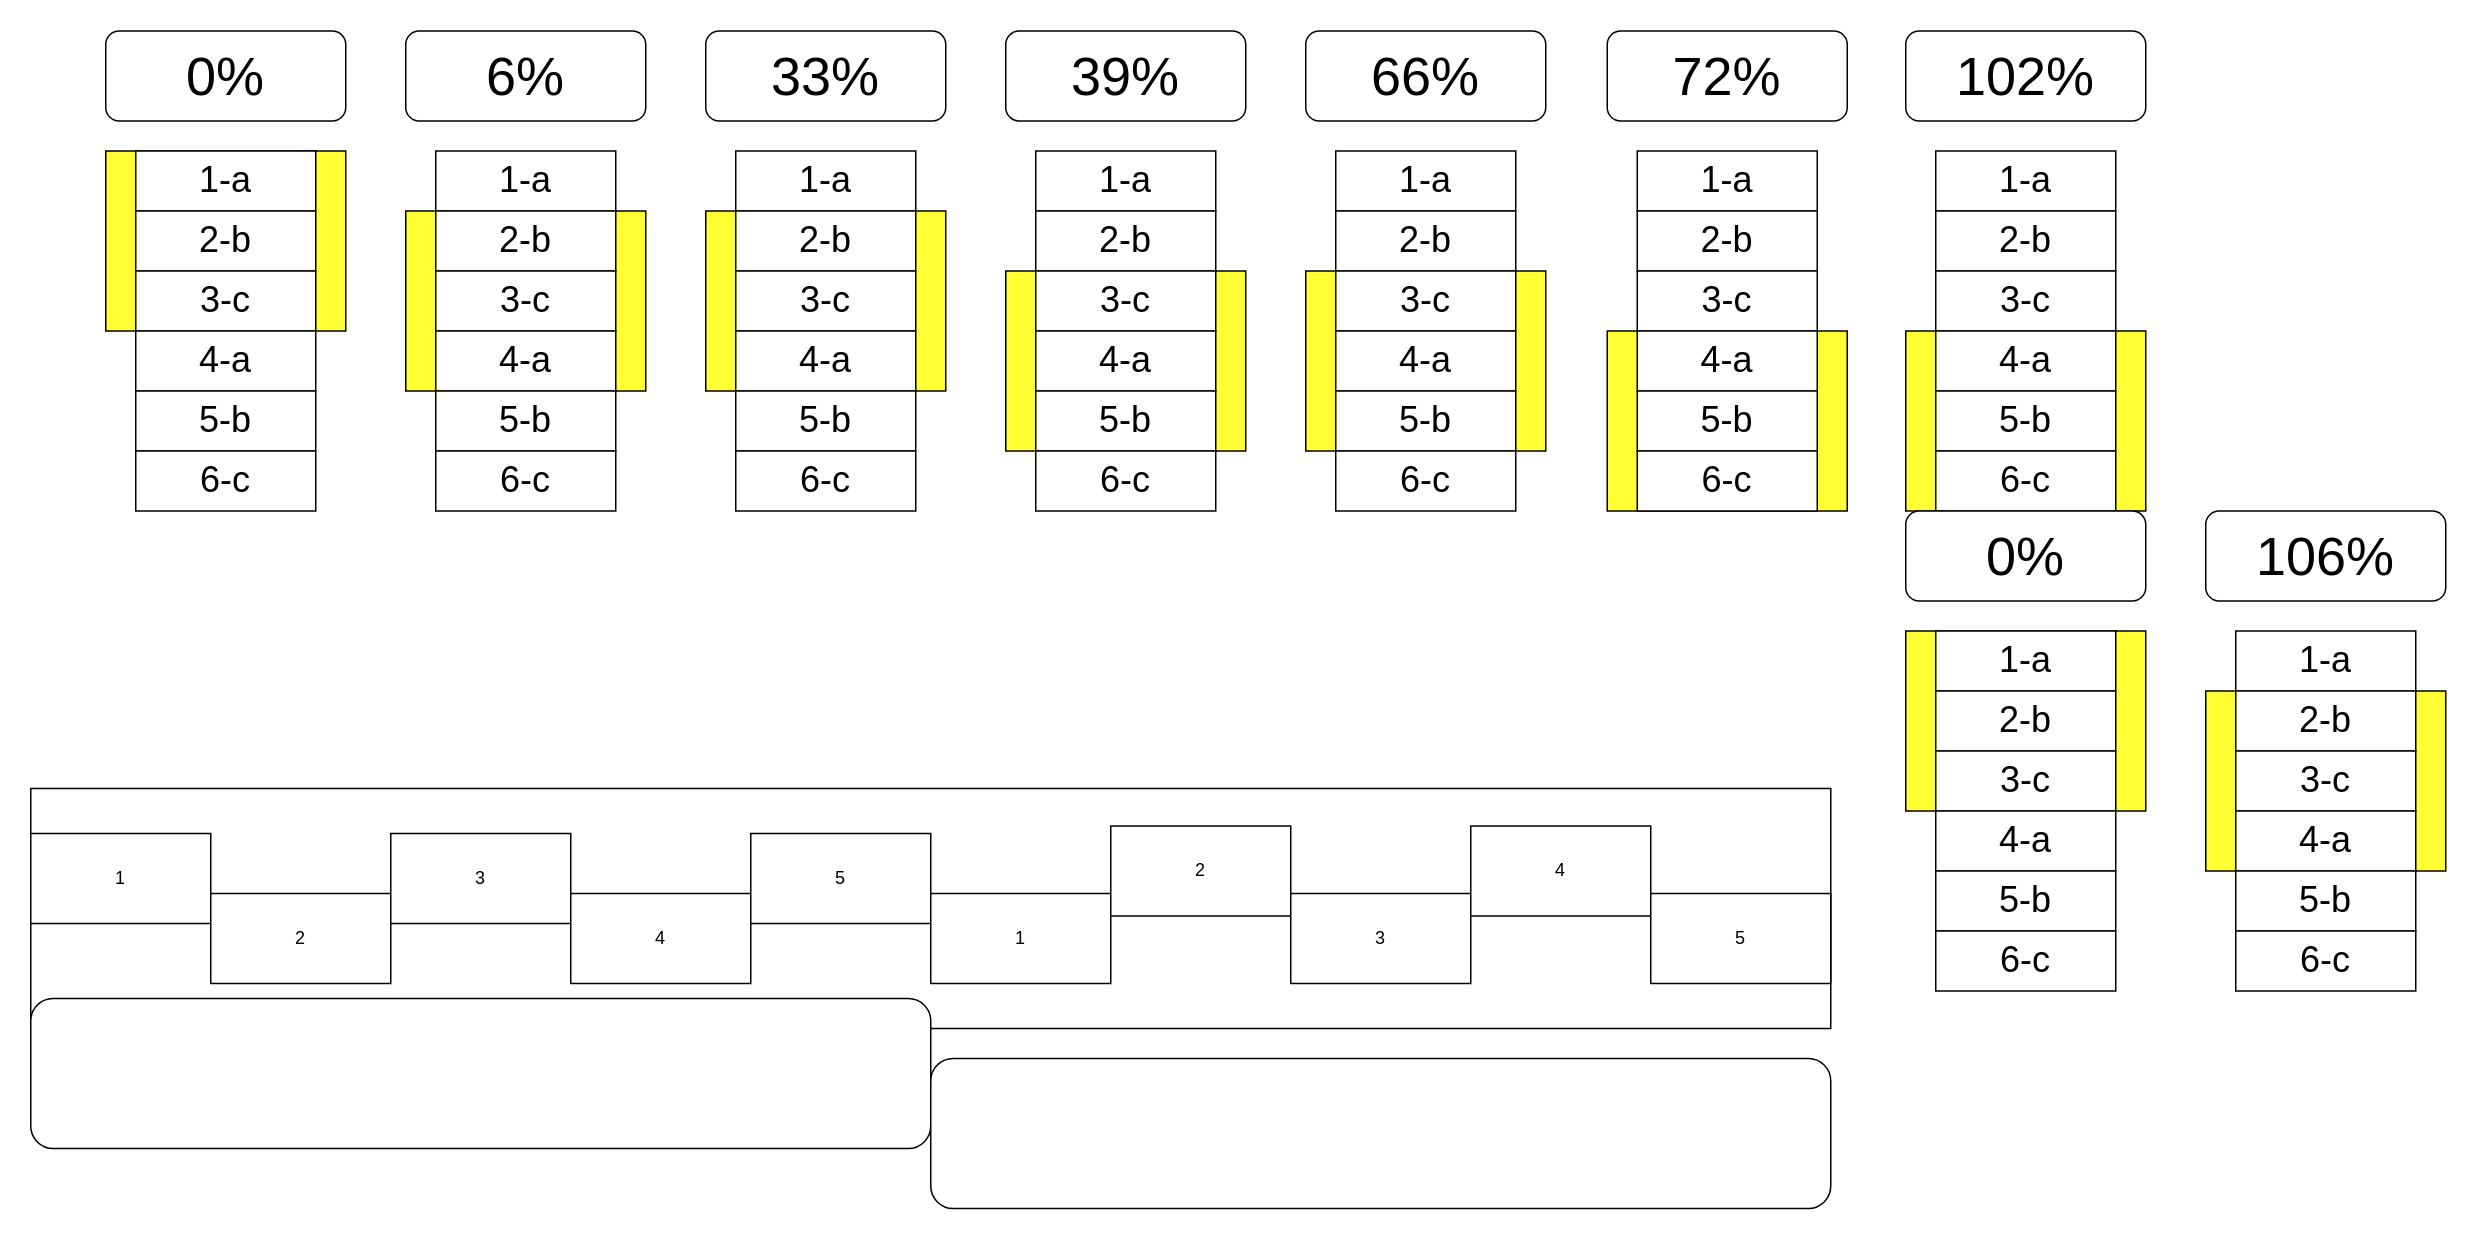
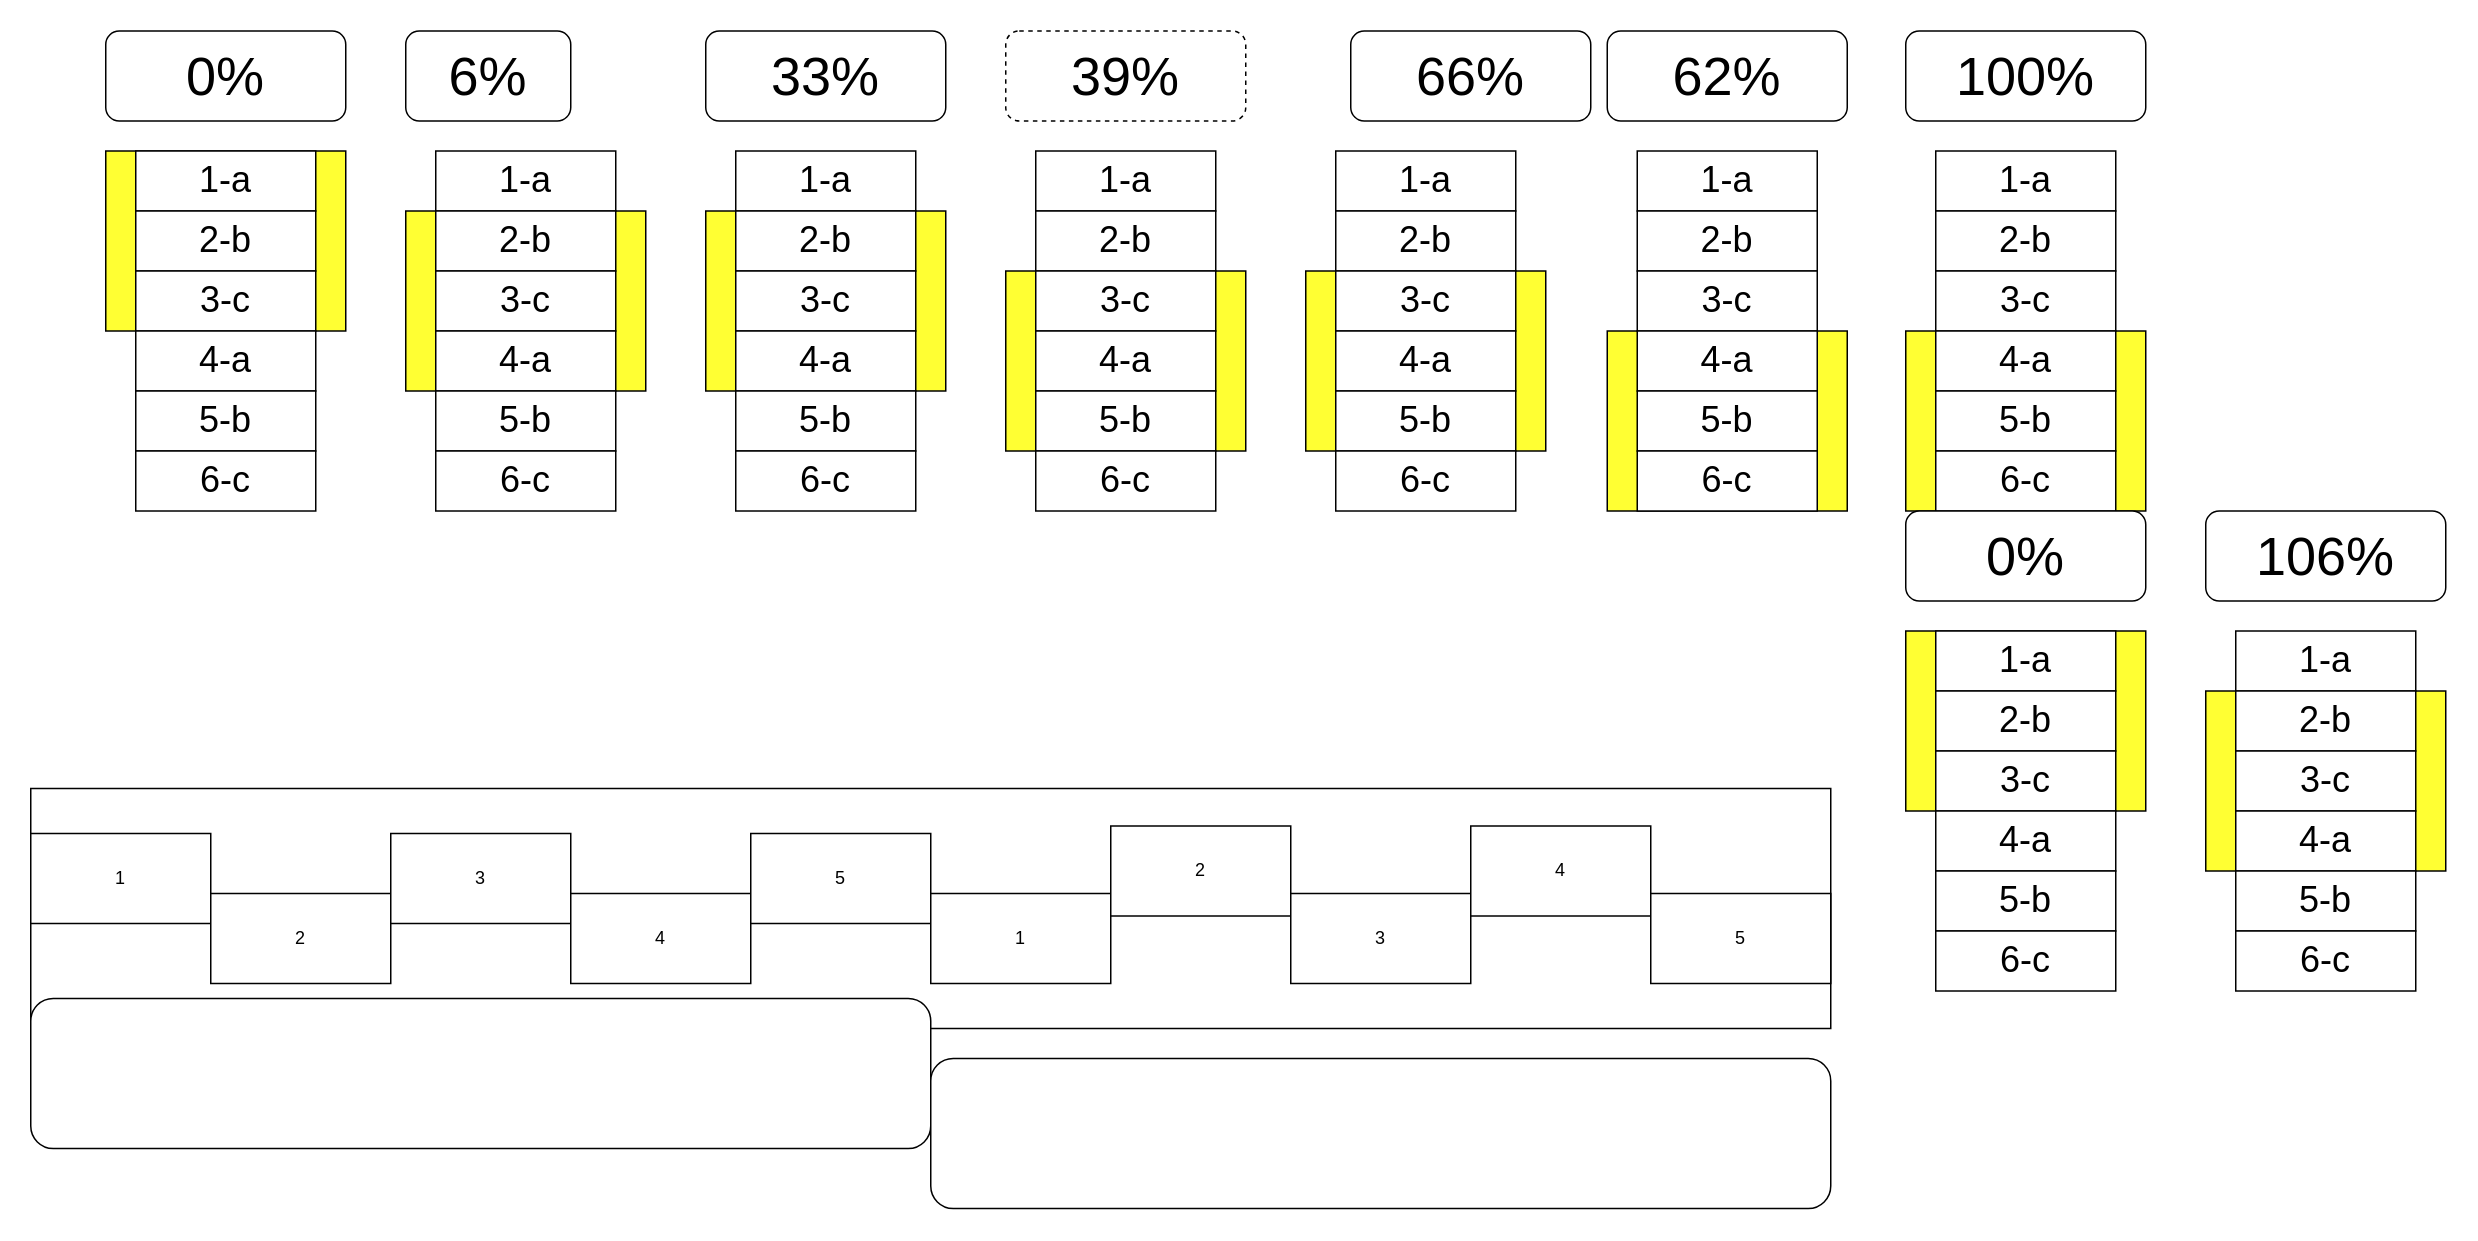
node "6%": size 240x90 -> 165x90
node "39%": style solid -> dashed
node "66%": moved (1426, 76) -> (1471, 76)
node "72%": label "72%" -> "62%"
node "102%": label "102%" -> "100%"
